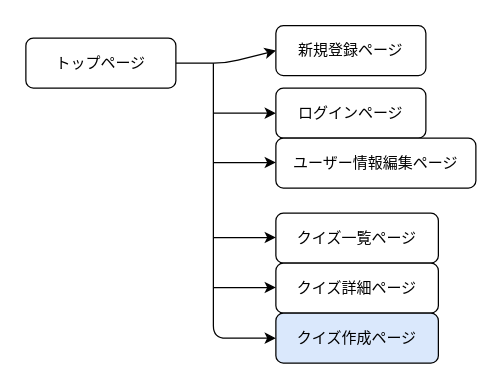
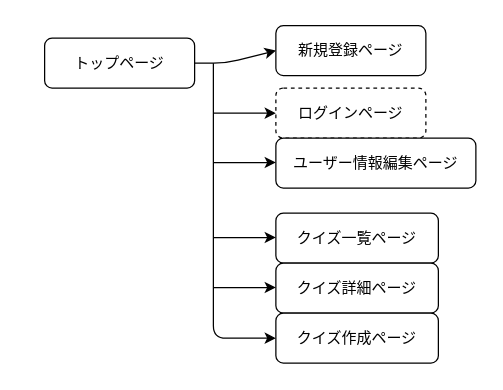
node "トップページ": moved (101, 63) -> (119, 63)
node "ログインページ": style solid -> dashed
node "クイズ作成ページ": fillcolor #dae8fc -> #ffffff
